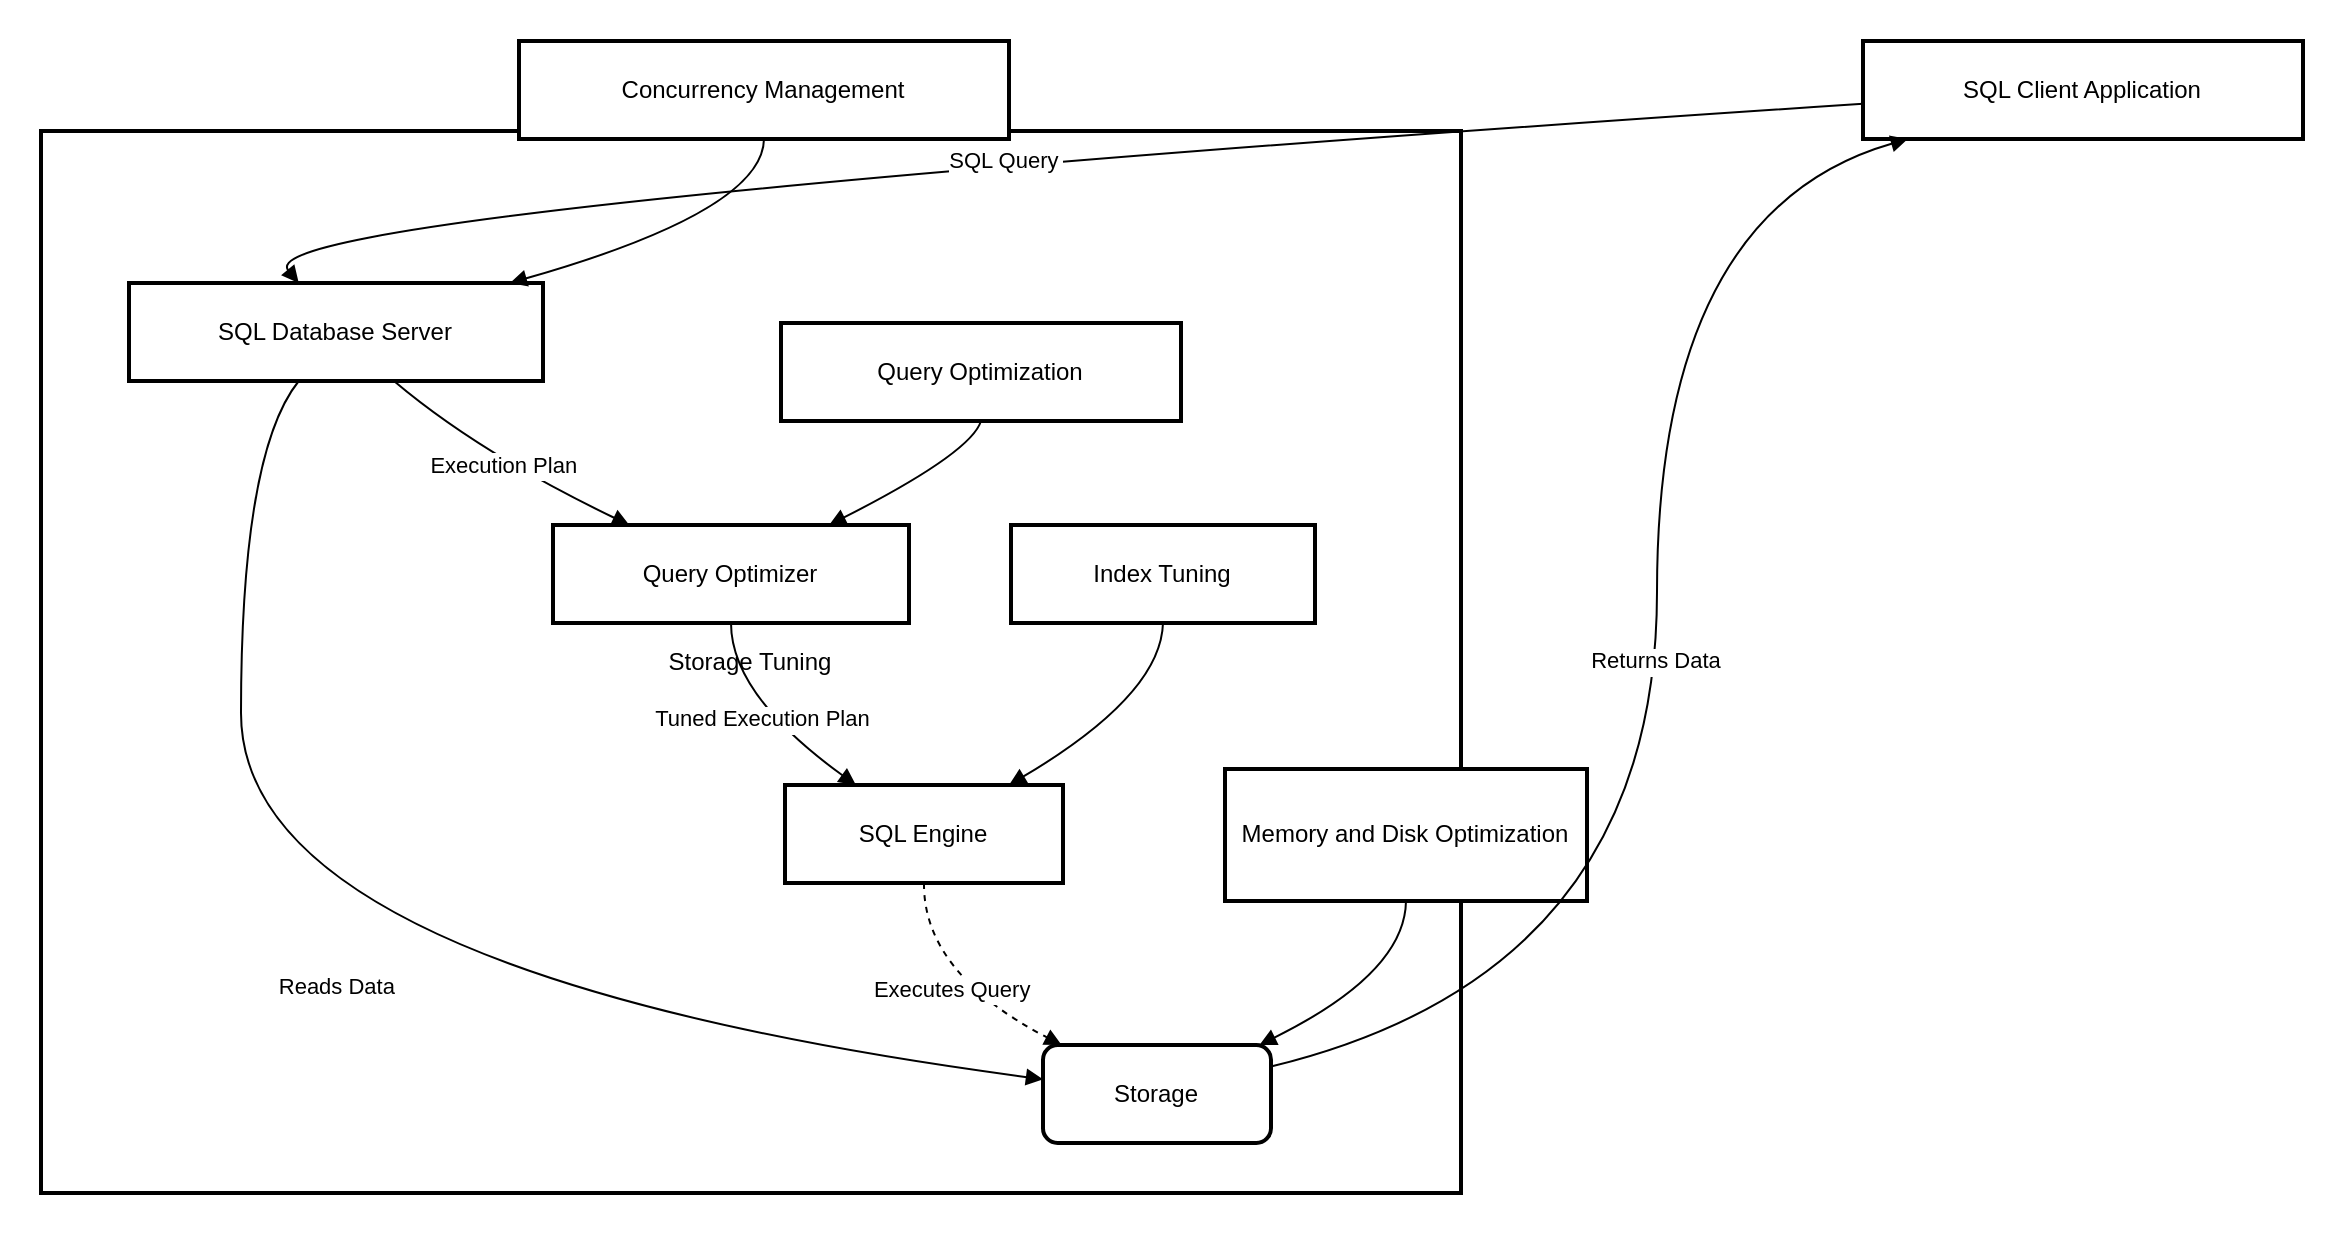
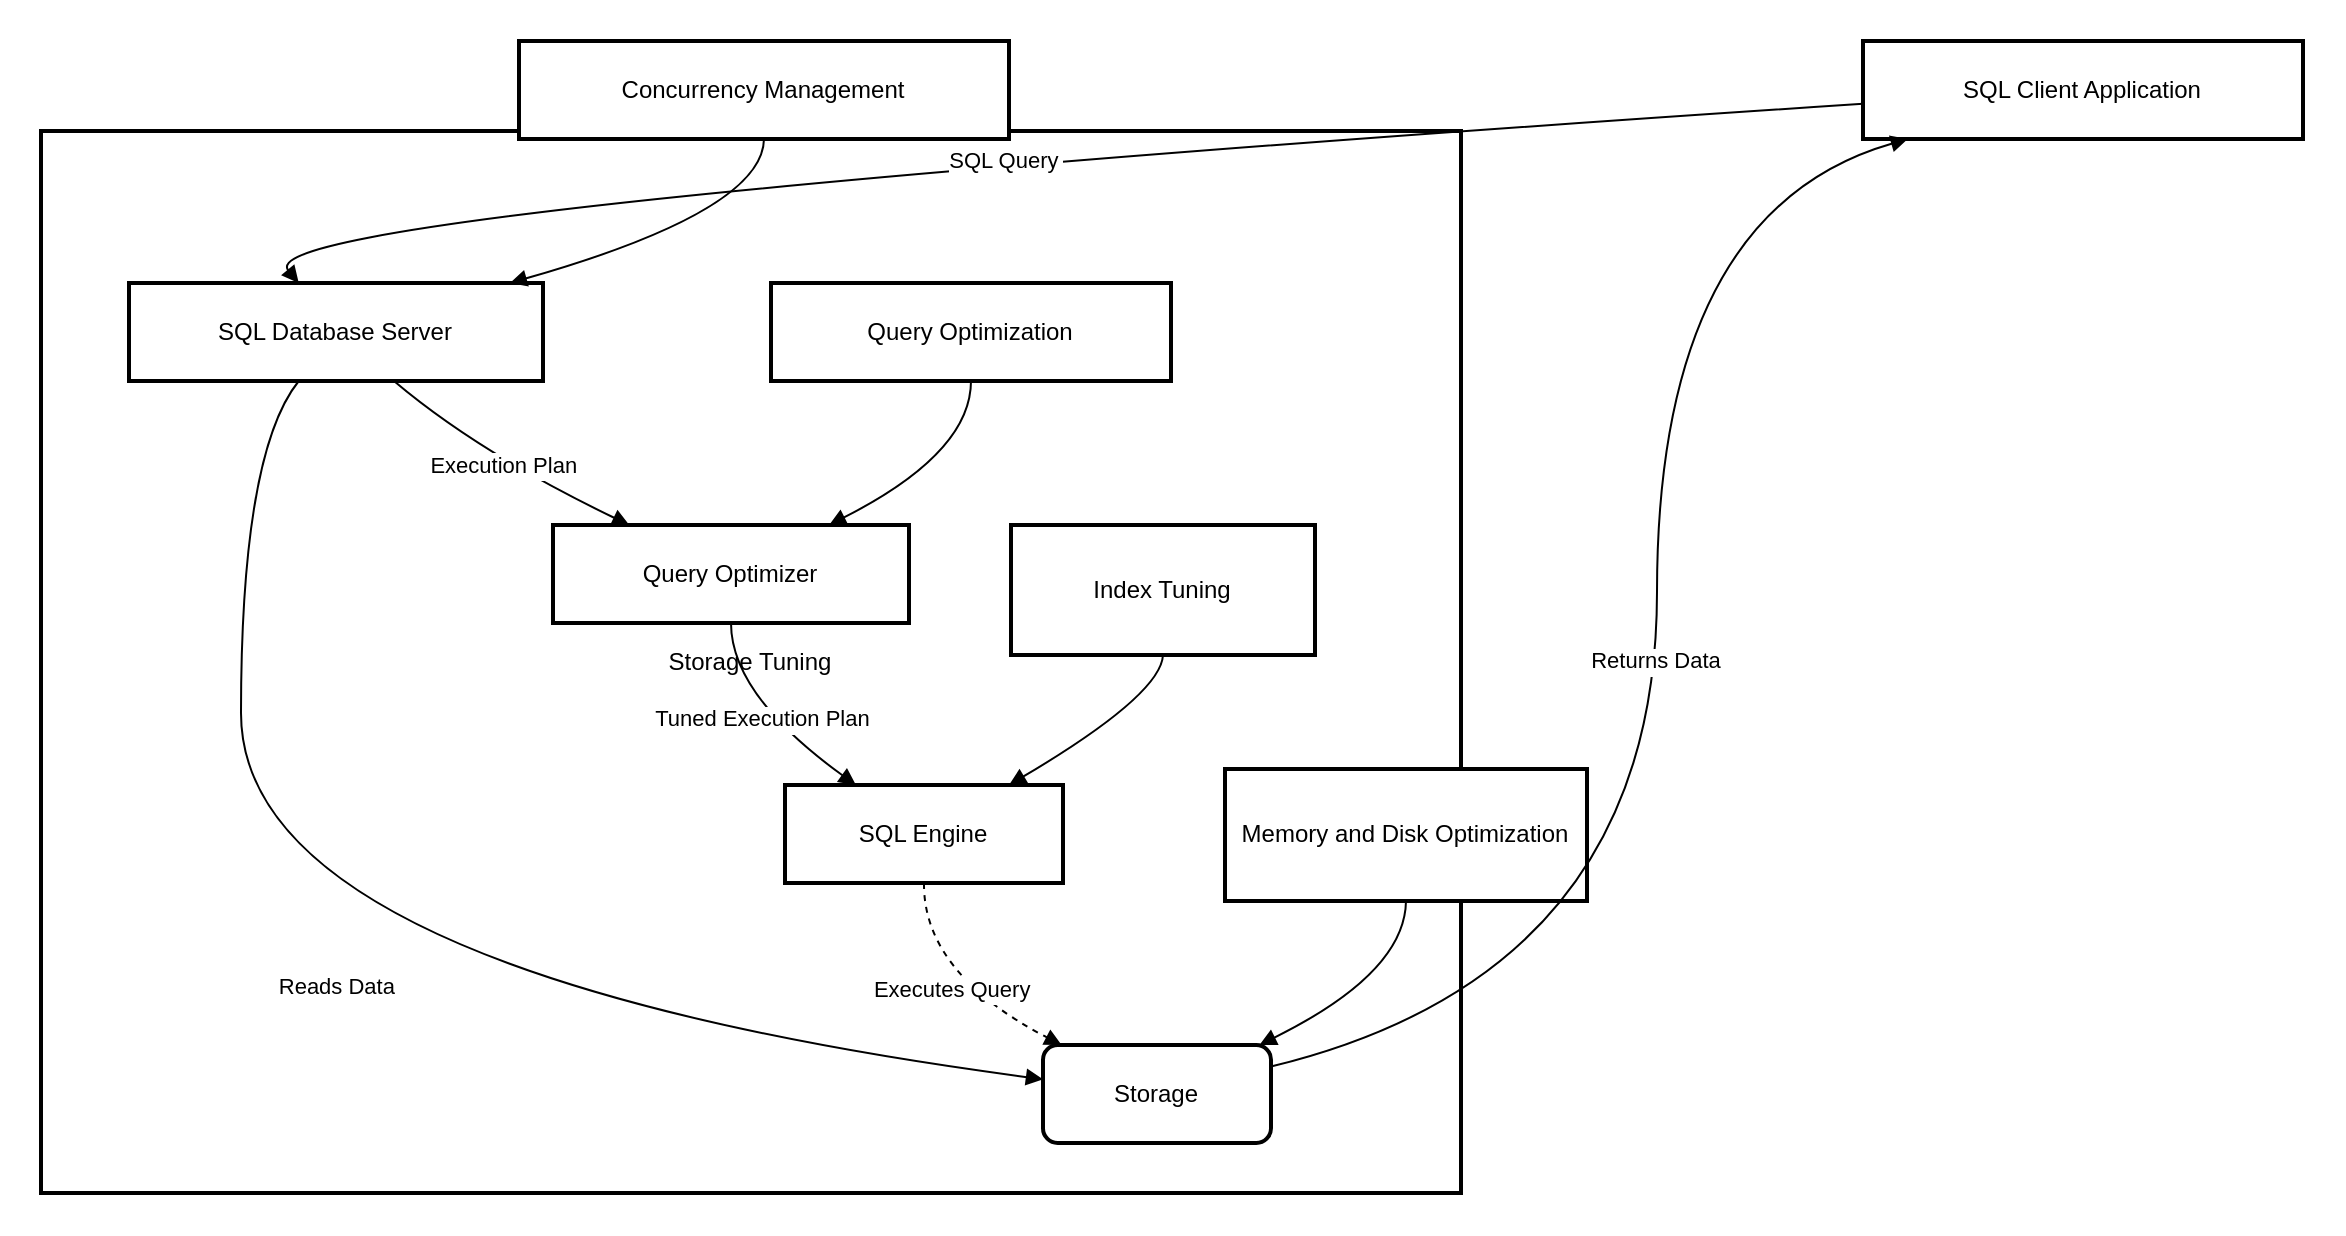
node "Query Optimization": moved (981, 372) -> (971, 332)
node "Index Tuning": size 304x98 -> 304x130
